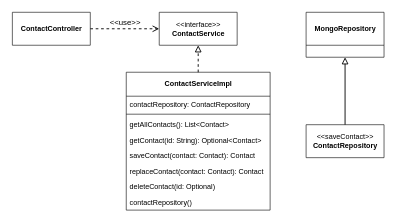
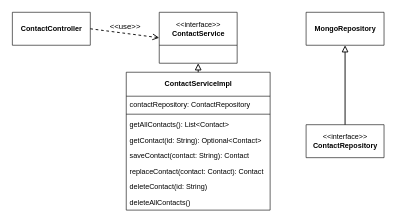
node "<<interface>> ContactService": size 78x33 -> 78x51
node "MongoRepository": size 78x45 -> 78x33
node "<<saveContact>> ContactRepository": label "<<saveContact>> ContactRepository" -> "<<interface>> ContactRepository"
node "saveContact(contact: Contact): Contact": label "saveContact(contact: Contact): Contact" -> "saveContact(contact: String): Contact"
node "deleteContact(id: Optional)": label "deleteContact(id: Optional)" -> "deleteContact(id: String)"
node "contactRepository()": label "contactRepository()" -> "deleteAllContacts()"
